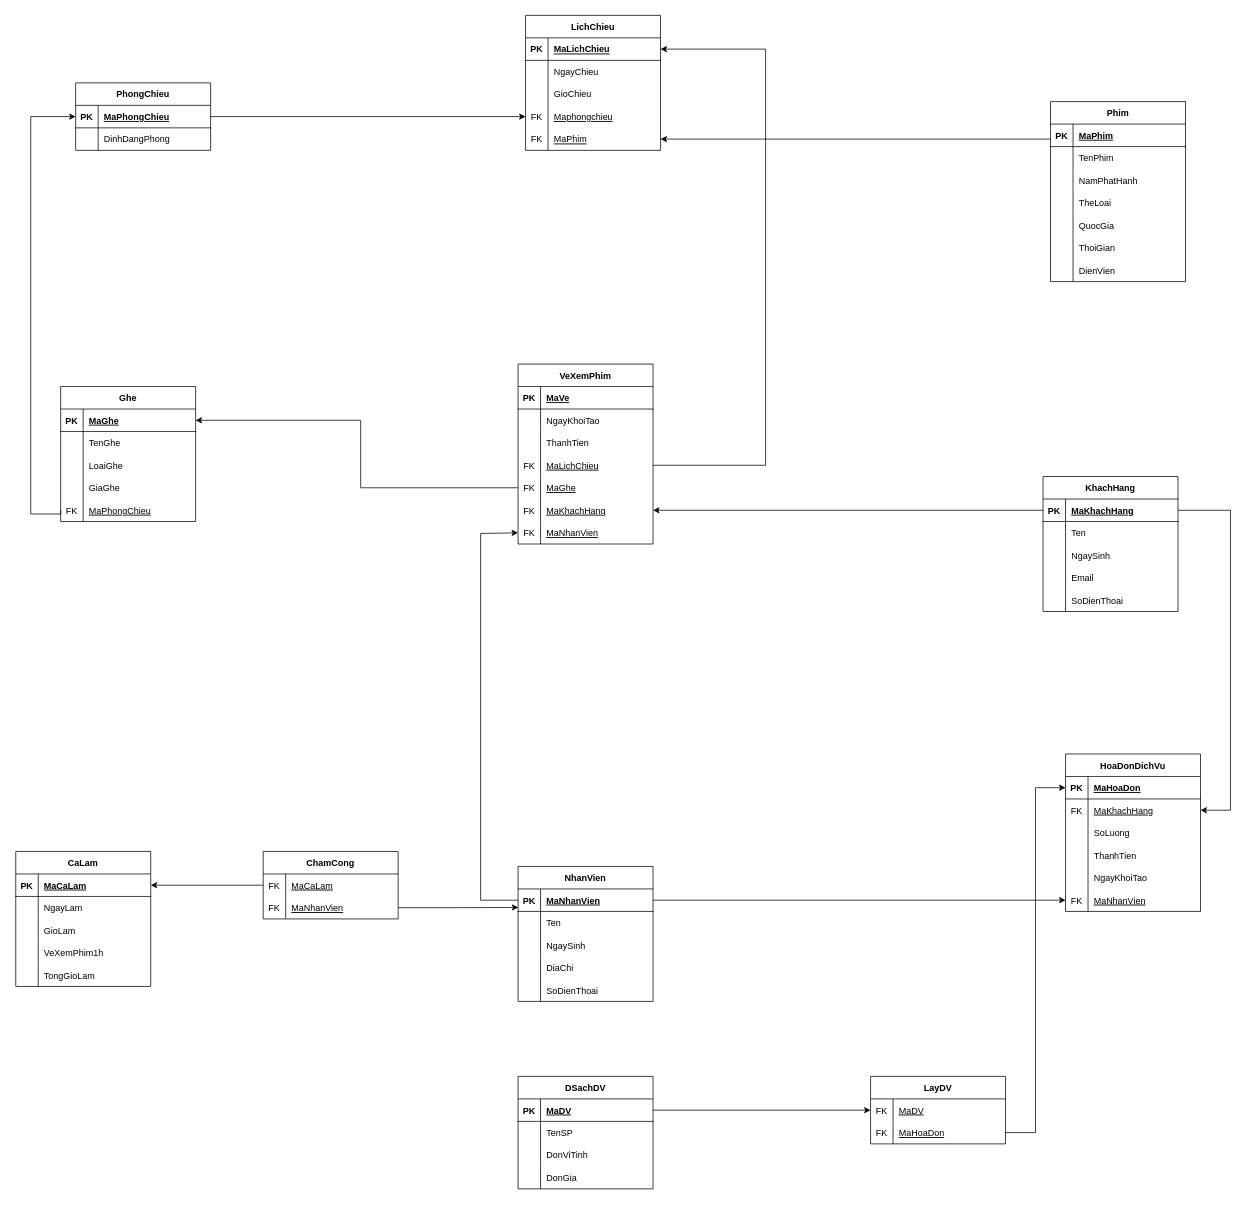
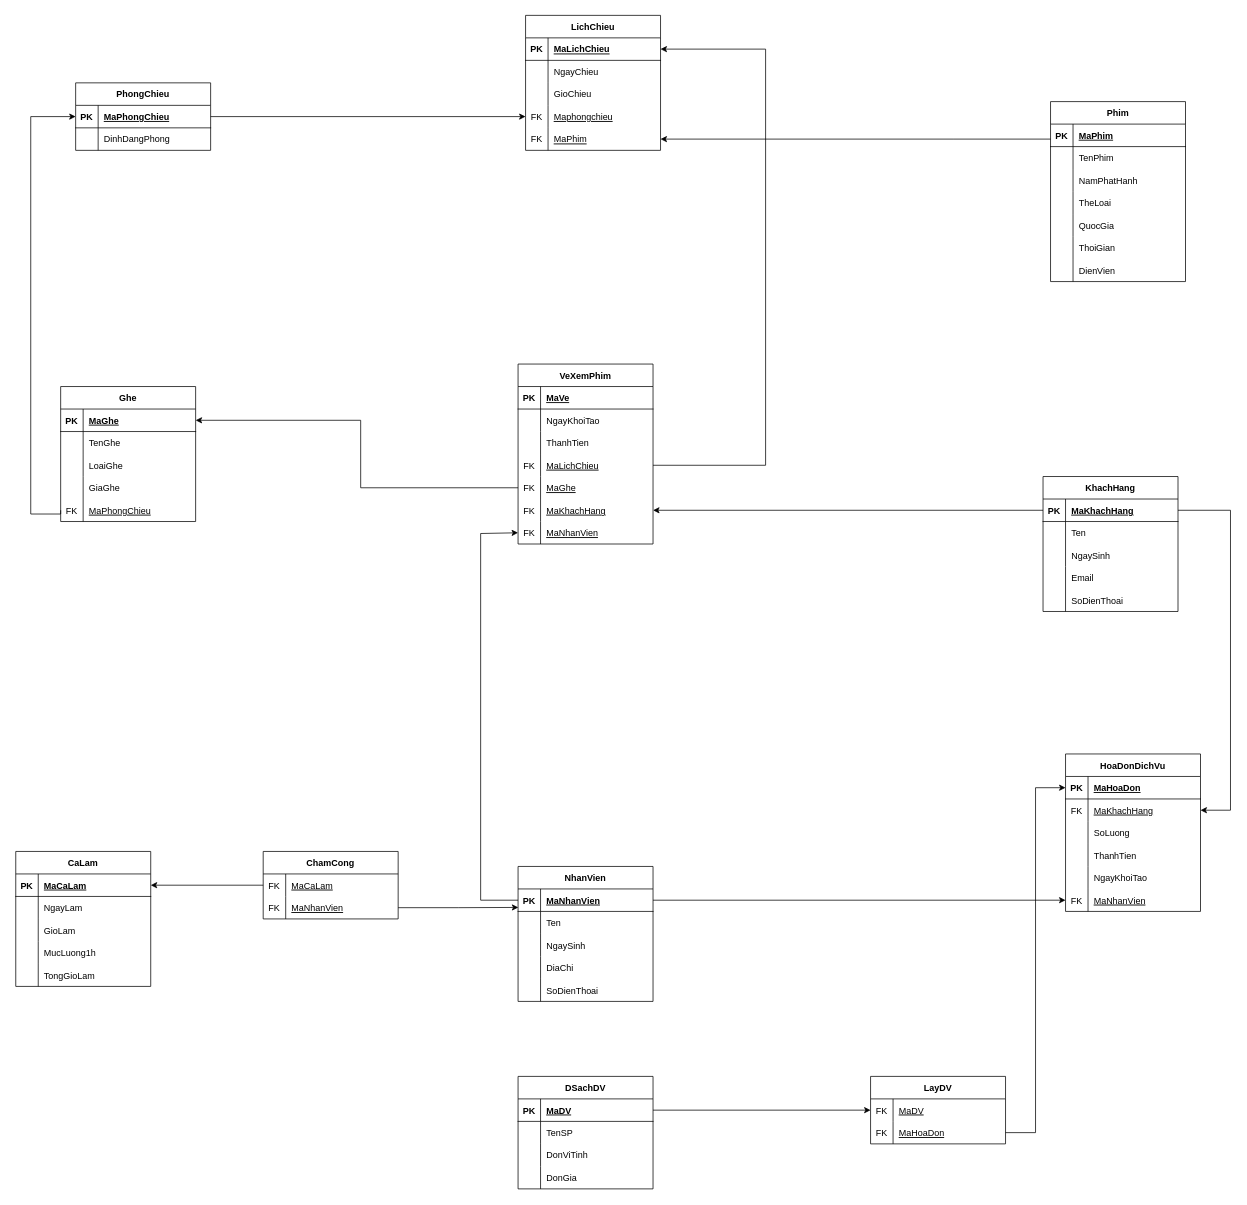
node "VeXemPhim1h": label "VeXemPhim1h" -> "MucLuong1h"
